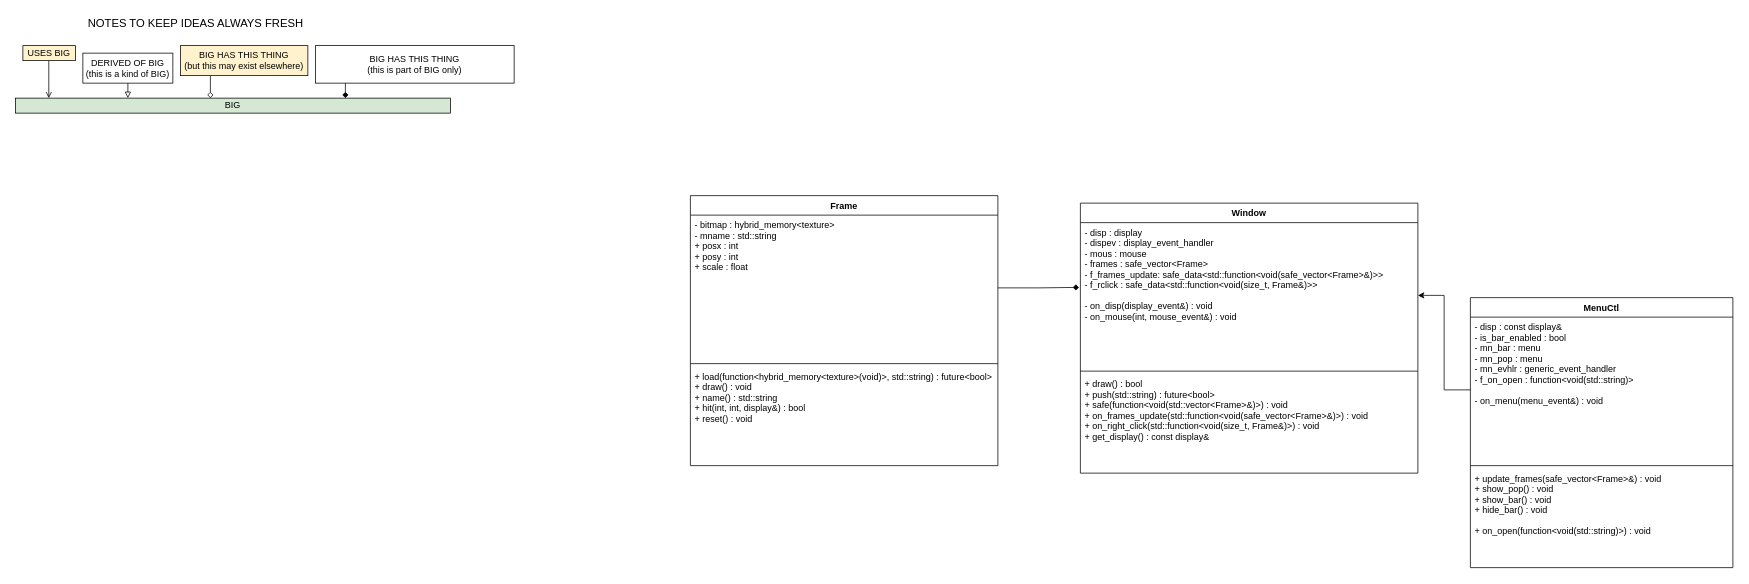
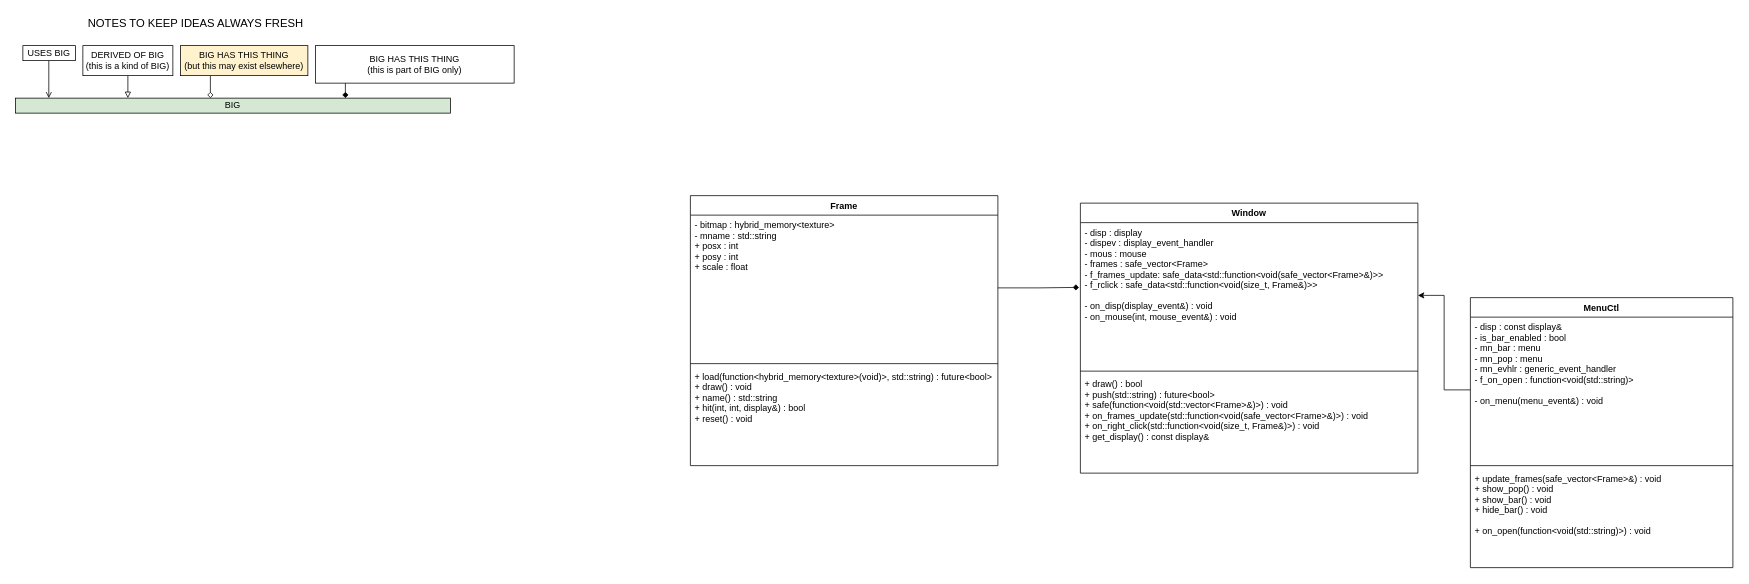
node "USES BIG": fillcolor #fff2cc -> #ffffff
node "DERIVED OF BIG (this is a kind of BIG)": moved (128, 68) -> (128, 60)
